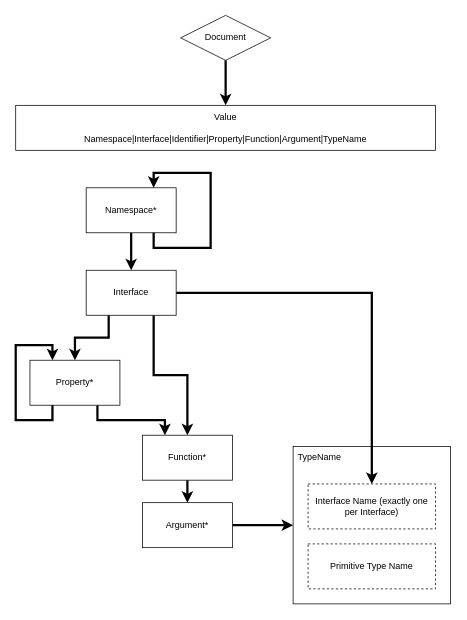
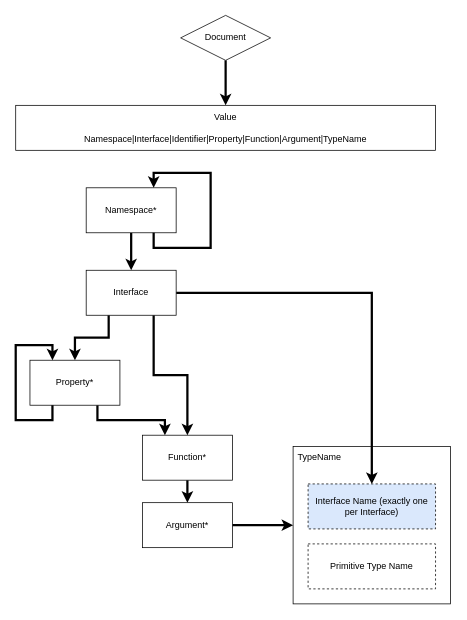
node "Interface Name (exactly one per Interface)": fillcolor #ffffff -> #dae8fc
